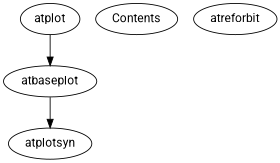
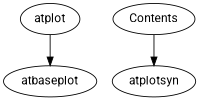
node "atreforbit": removed
edge "atbaseplot" -> "atplotsyn": now "Contents" -> "atplotsyn"
